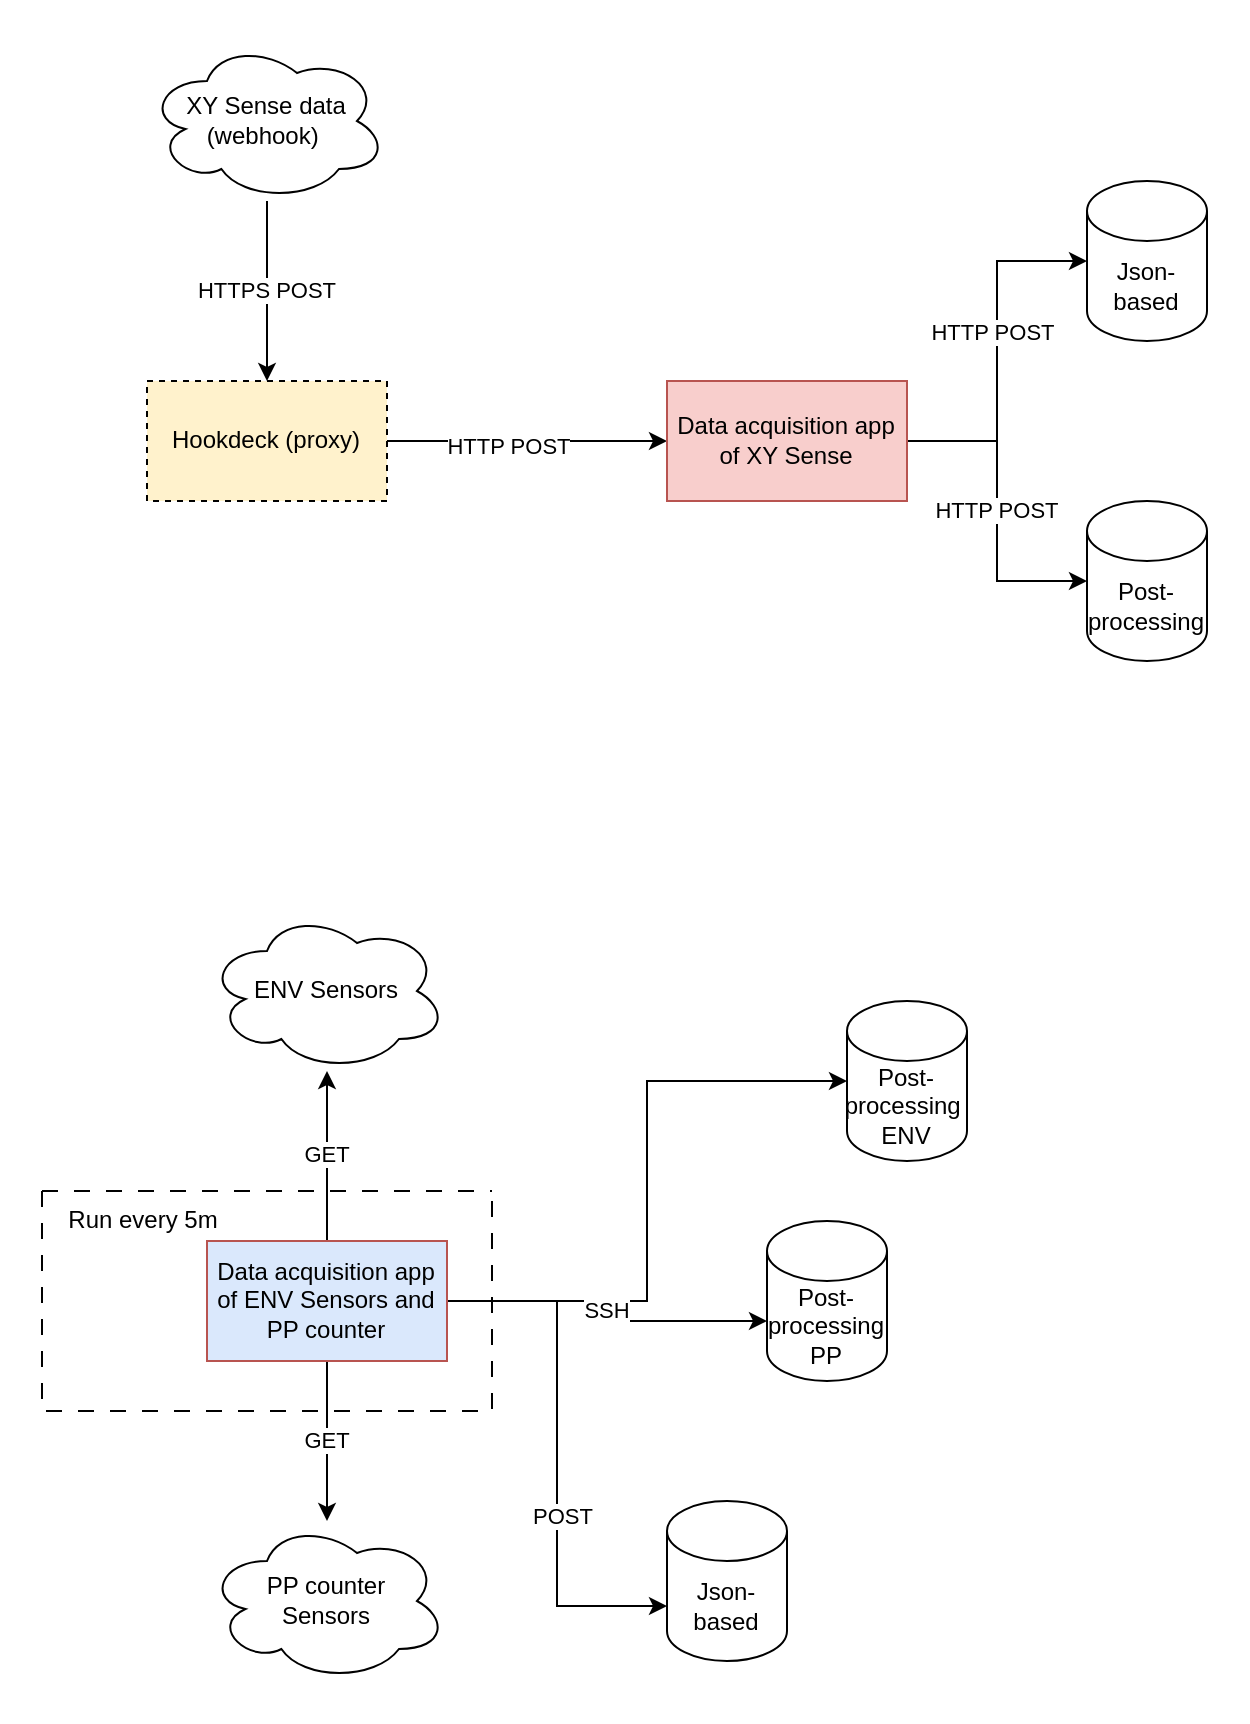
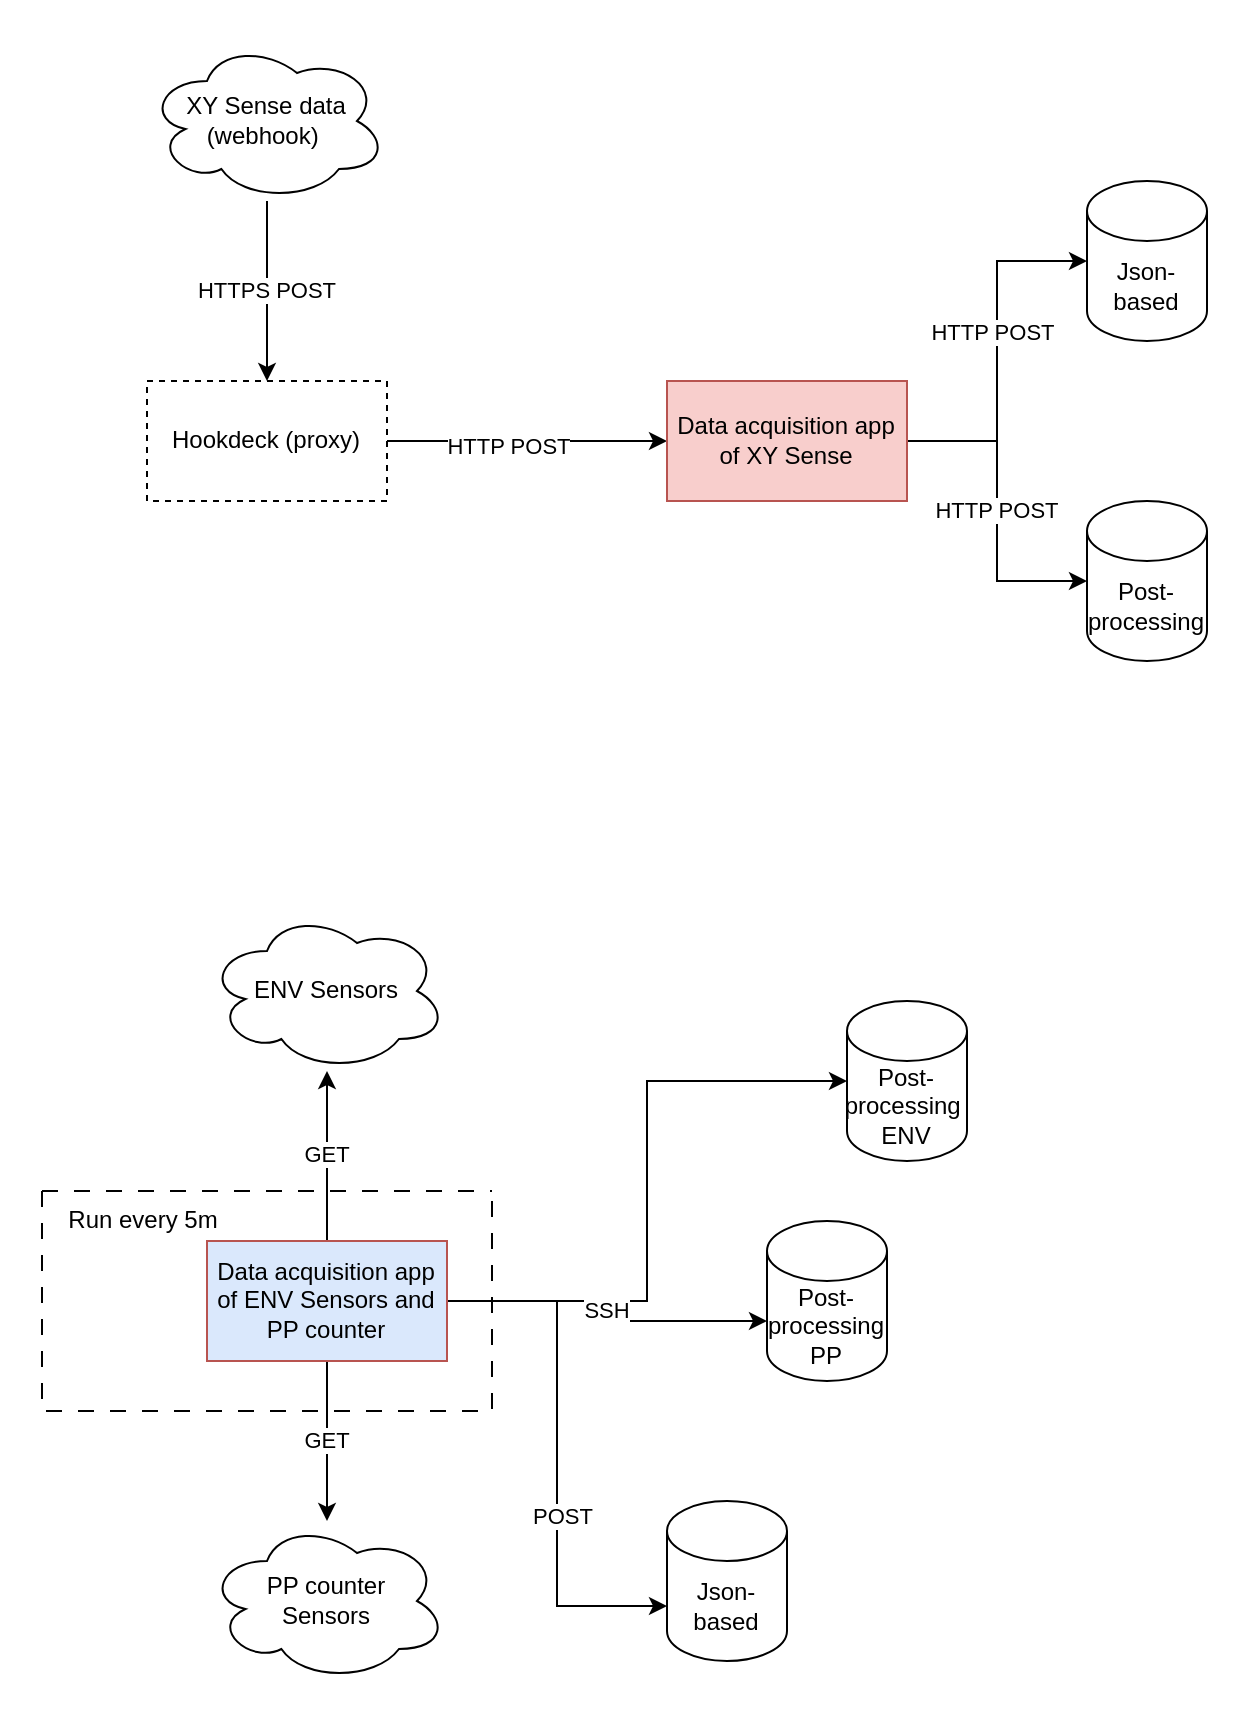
node "Hookdeck (proxy)": fillcolor #fff2cc -> #ffffff
